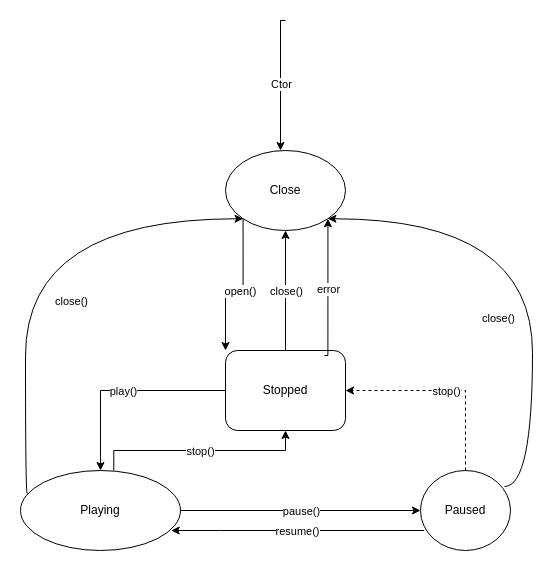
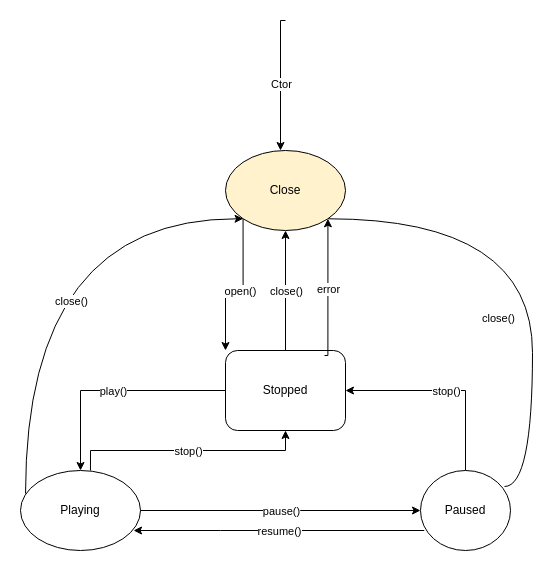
node "Close": fillcolor #ffffff -> #fff2cc
edge "Paused" -> "Close": arrowhead classic -> none
edge "Paused" -> "Stopped": style dashed -> solid
node "Playing": size 160x80 -> 120x80
